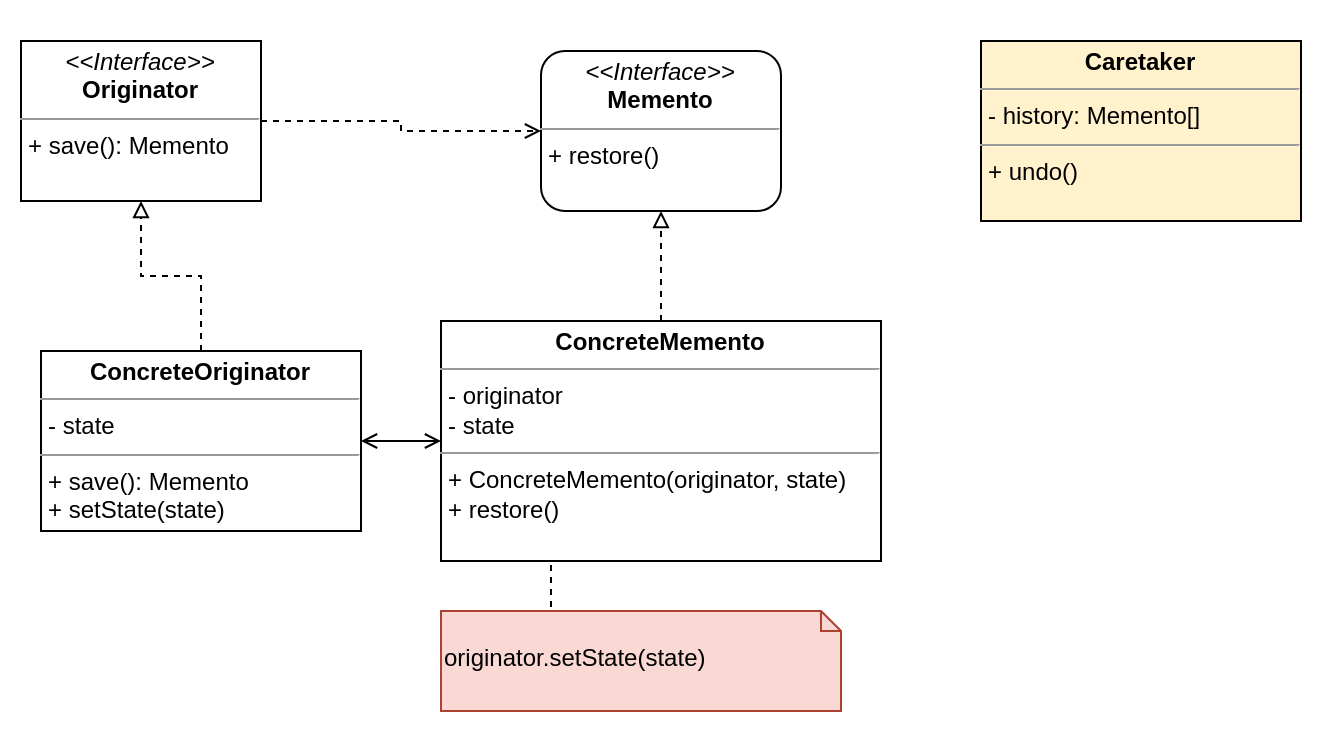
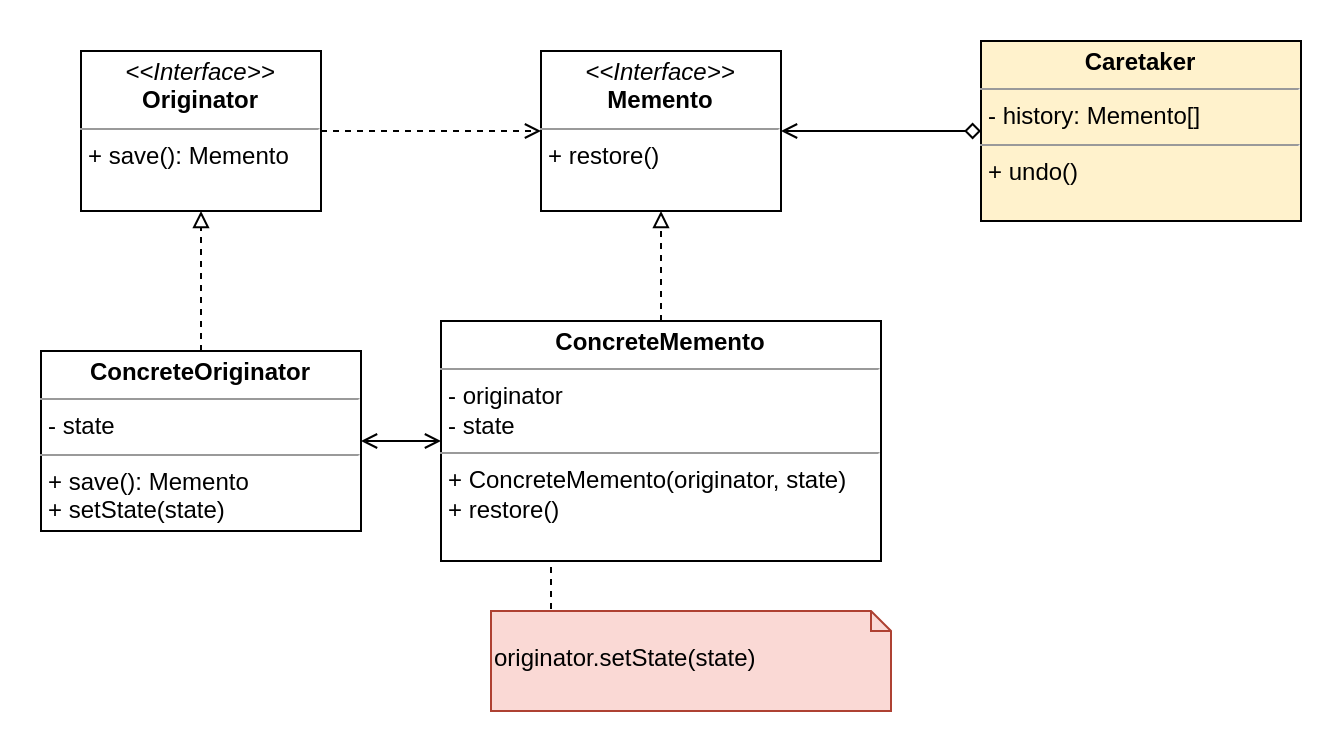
node "<<Interface>> Originator + save(): Memento": moved (141, 121) -> (201, 131)
node "<<Interface>> Memento + restore()": shape rounded rectangle -> rectangle
edge "<<Interface>> Memento + restore()" -- "Caretaker - history: Memento[] + undo()": added
node "originator.setState(state)": moved (641, 661) -> (691, 661)
